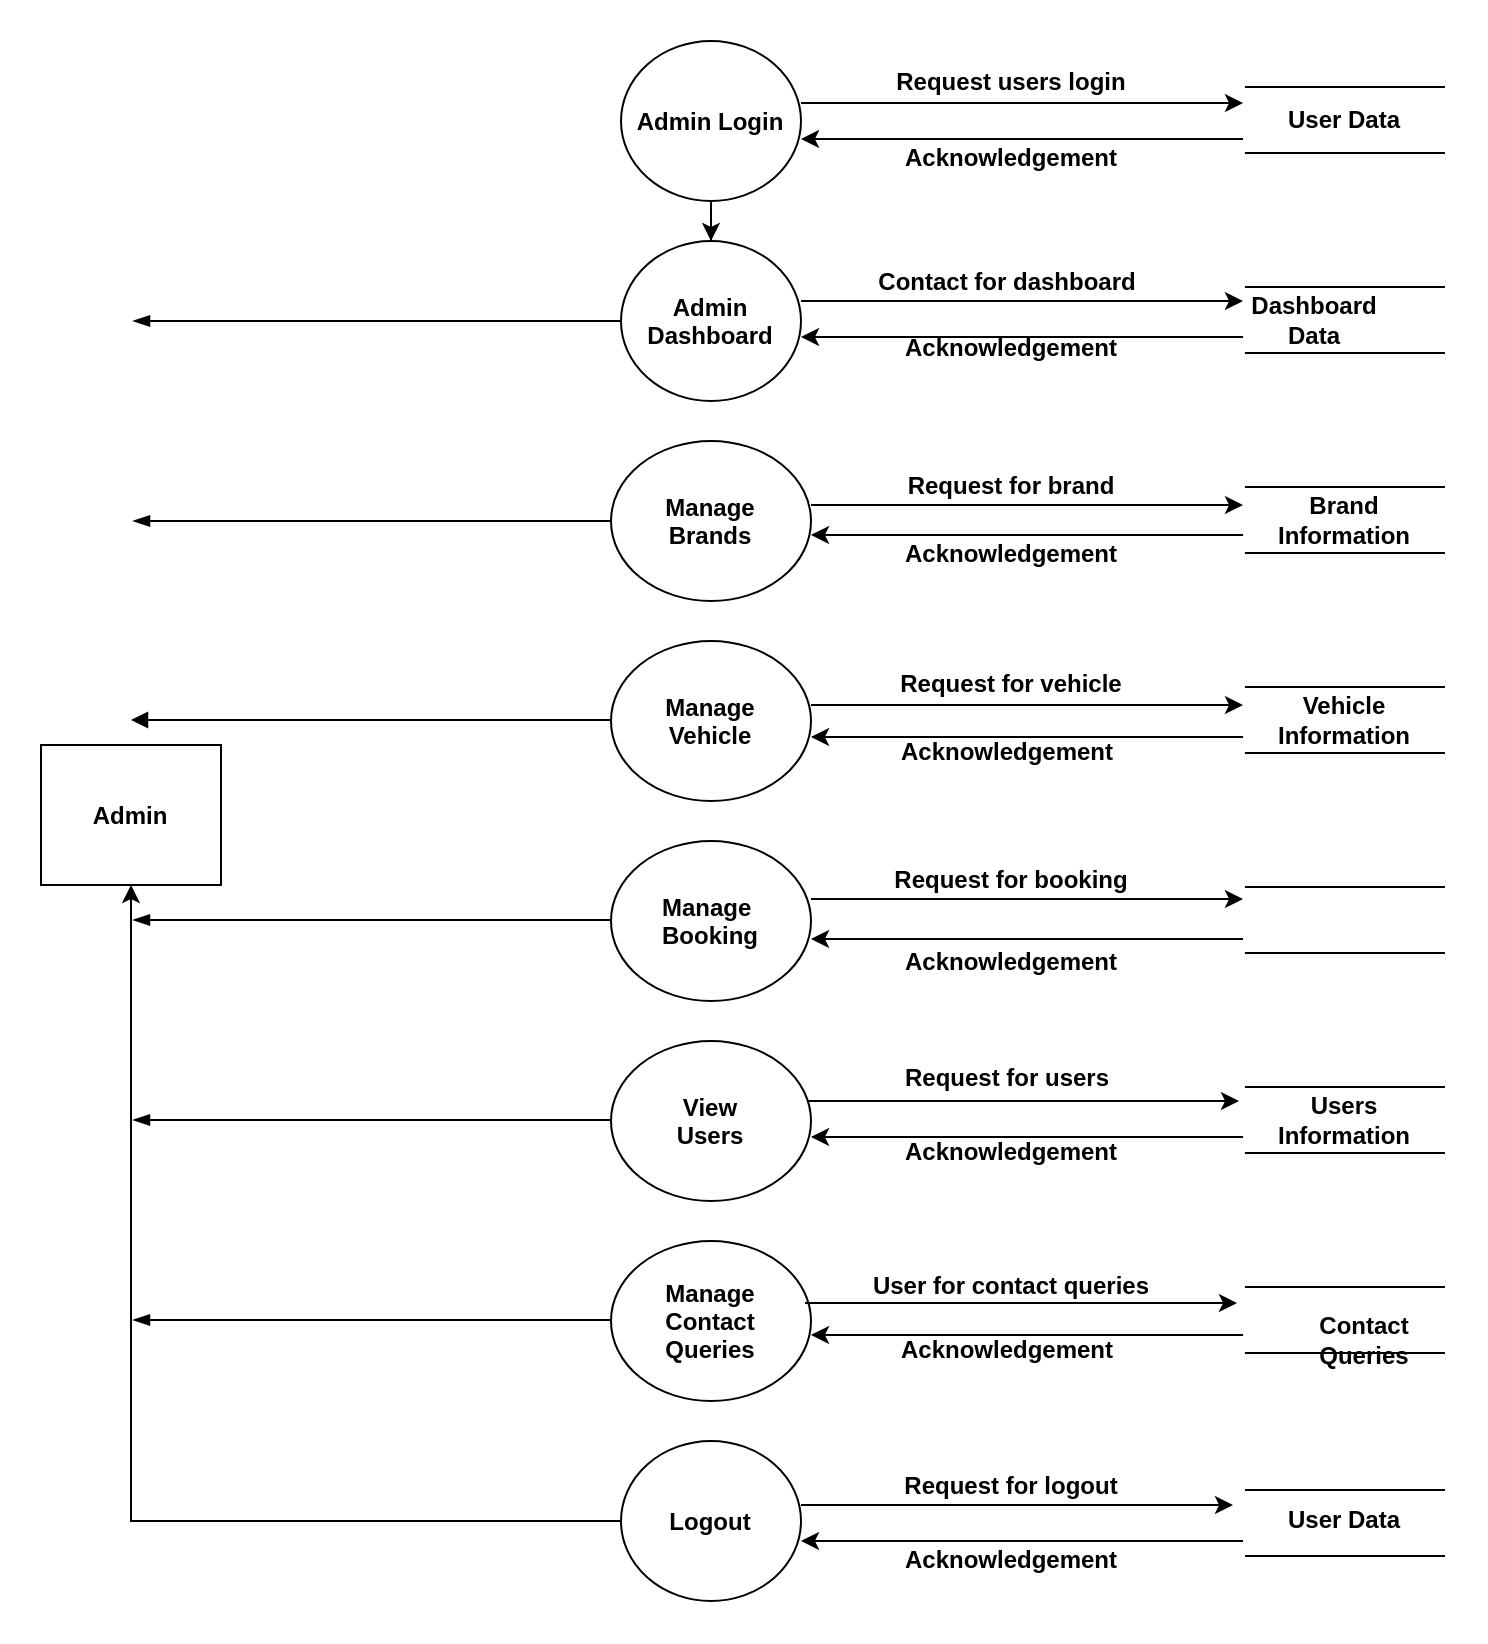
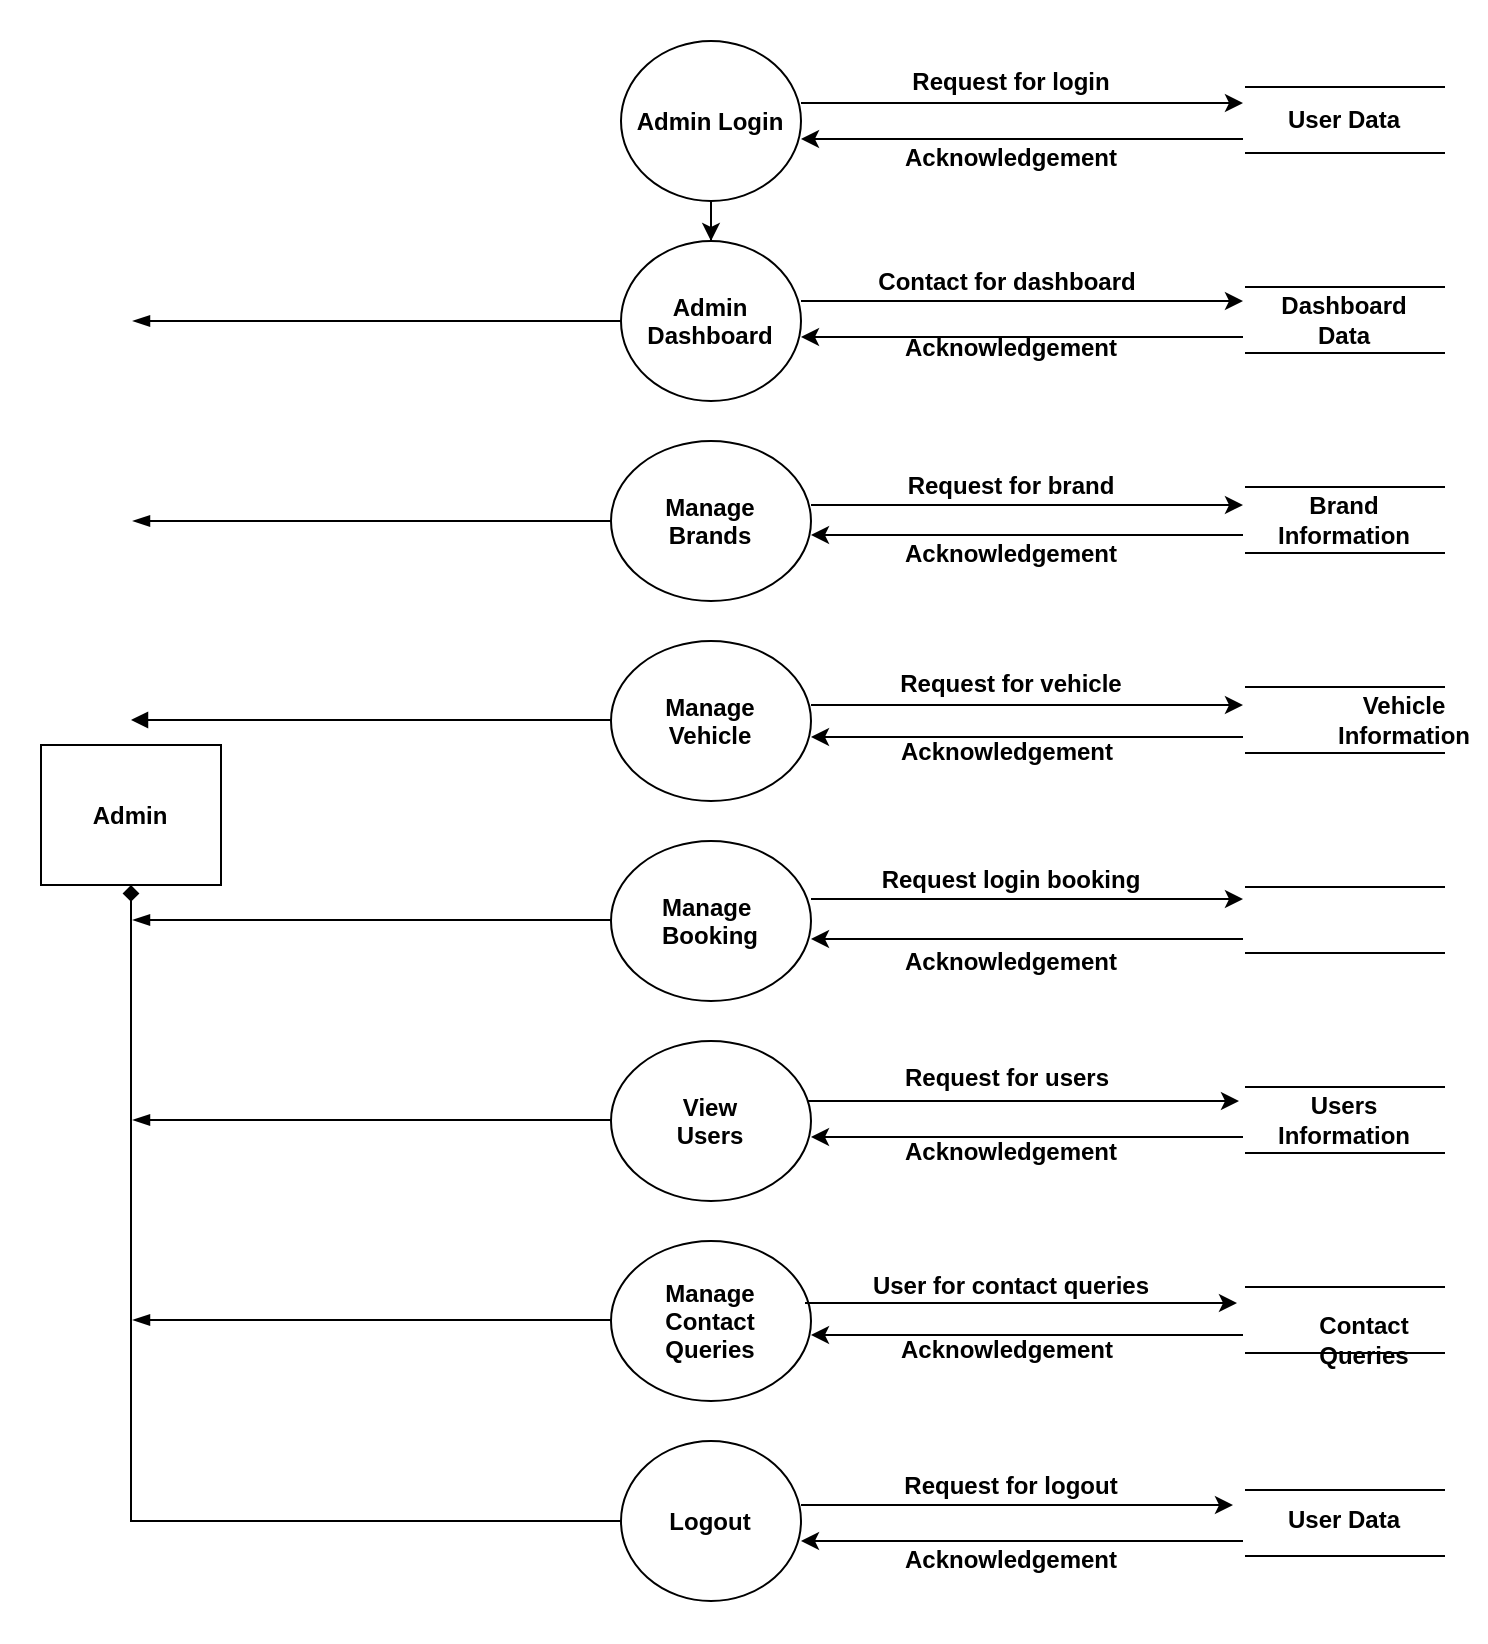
node "Request users login": label "Request users login" -> "Request for login"
node "Dashboard Data": moved (1315, 321) -> (1345, 321)
node "Vehicle Information": moved (1345, 721) -> (1405, 721)
node "Request for booking": label "Request for booking" -> "Request login booking"
edge "Logout" -> "Admin": arrowhead classic -> diamond
